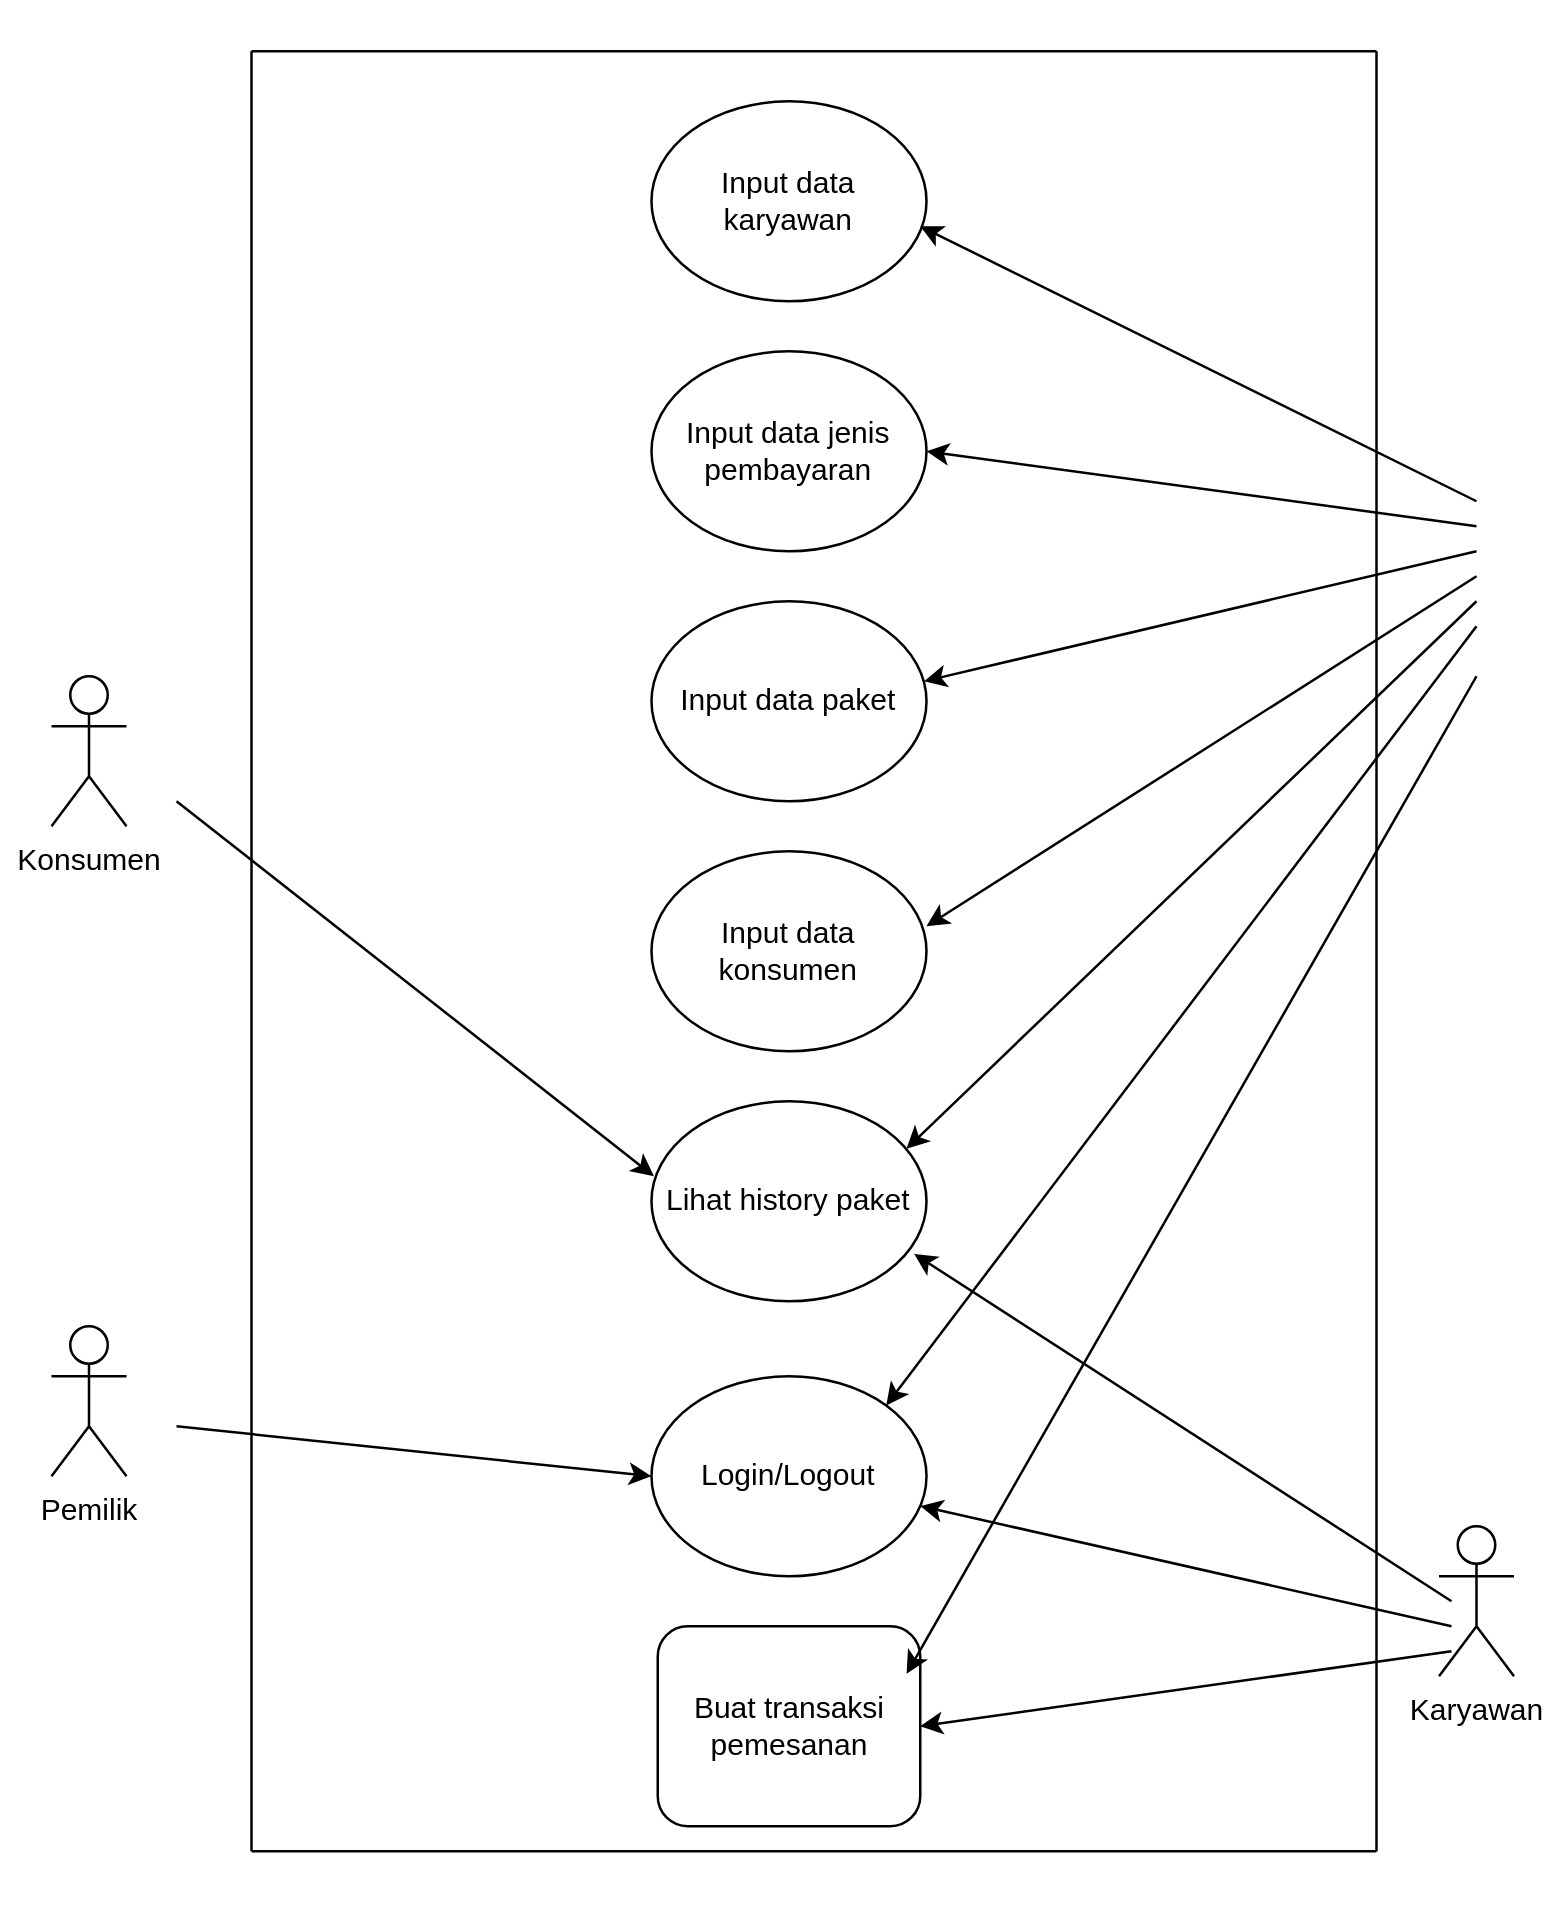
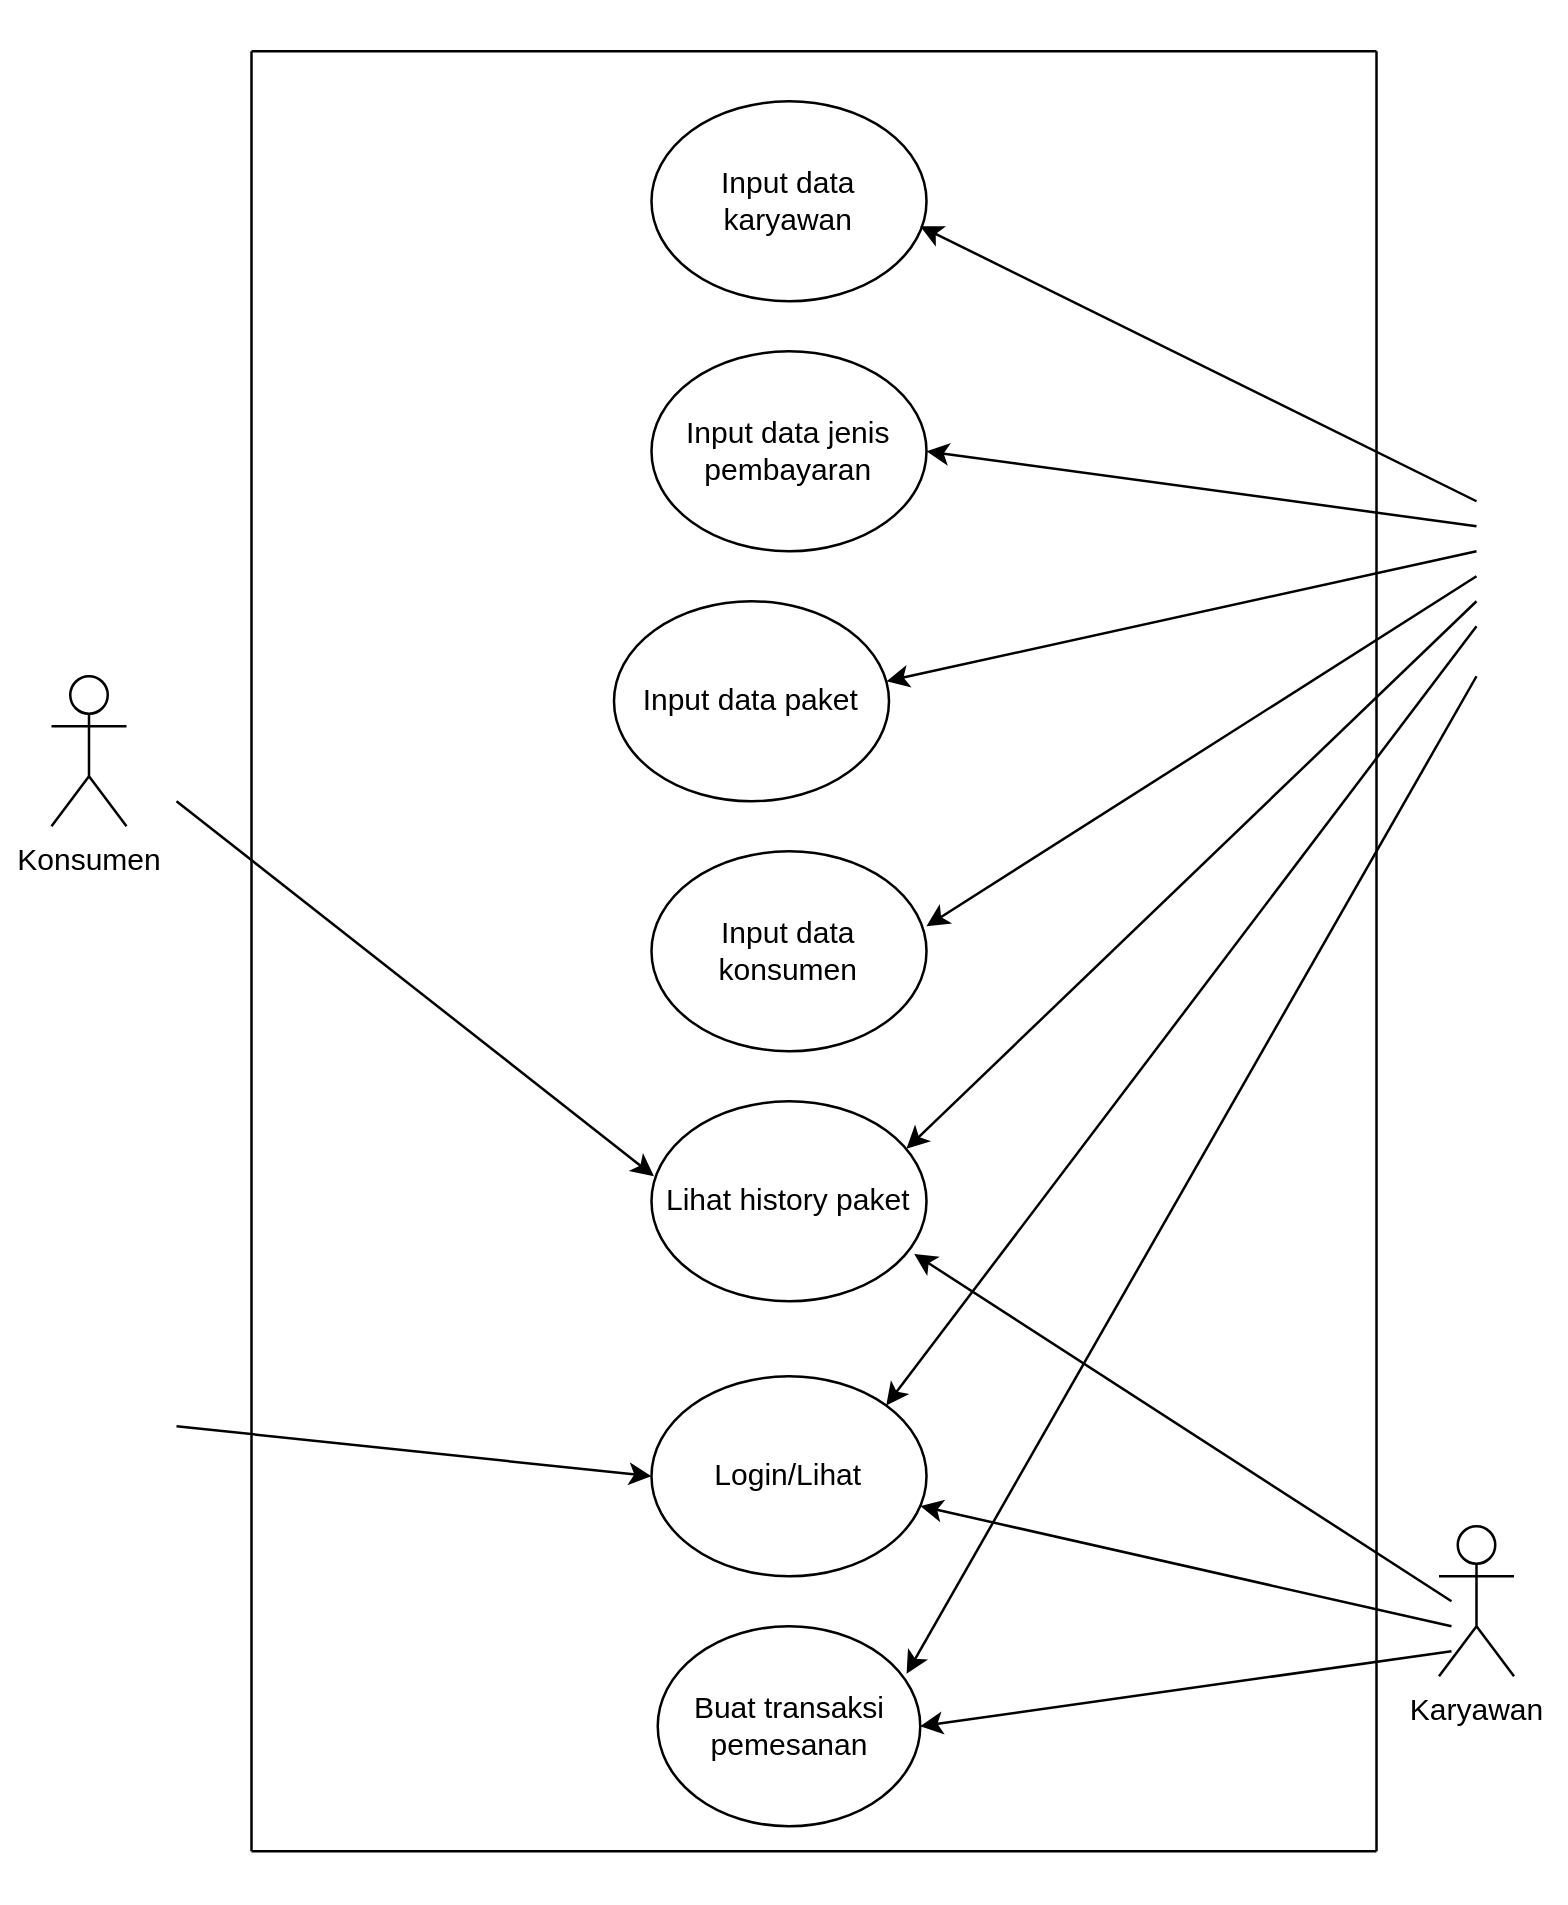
node "Input data paket": moved (789, 701) -> (751, 701)
node "Pemilik": removed
node "Login/Logout": label "Login/Logout" -> "Login/Lihat"
node "Buat transaksi pemesanan": shape rounded rectangle -> ellipse
